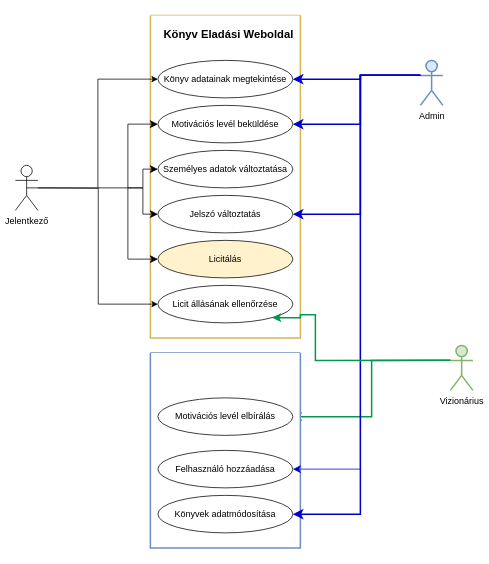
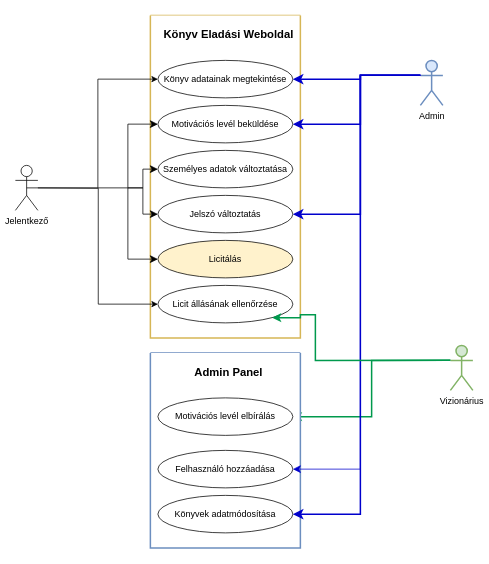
node "Admin Panel": added
